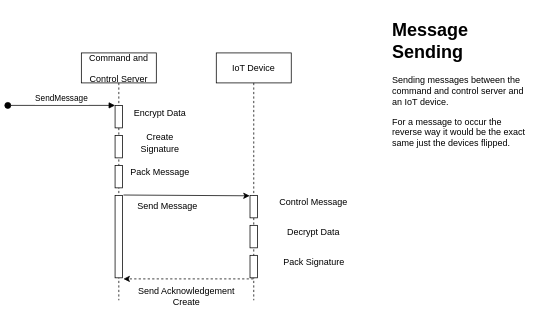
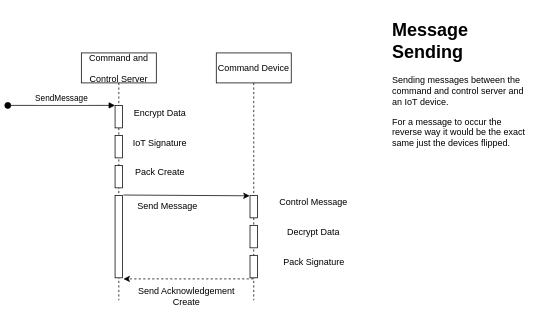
node "IoT Device": label "IoT Device" -> "Command Device"
node "Create Signature": label "Create Signature" -> "IoT Signature"
node "Pack Message": label "Pack Message" -> "Pack Create"
